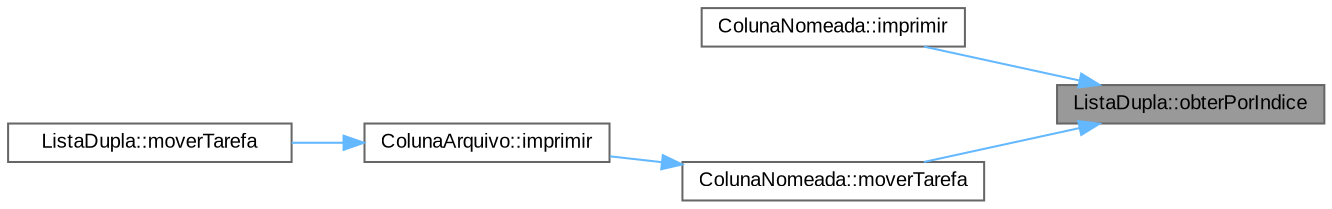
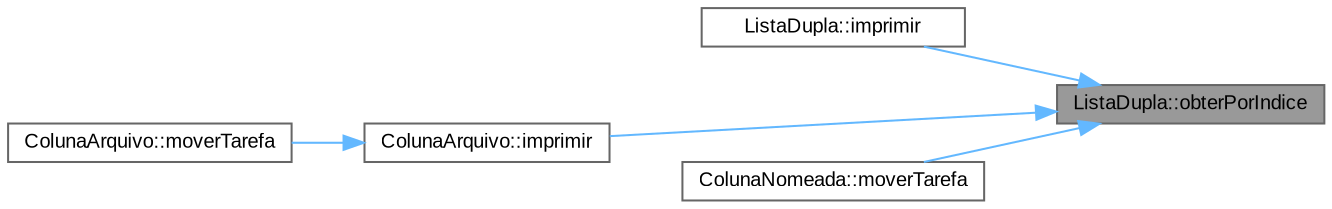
node "ColunaNomeada::imprimir": label "ColunaNomeada::imprimir" -> "ListaDupla::imprimir"
node "ListaDupla::moverTarefa": label "ListaDupla::moverTarefa" -> "ColunaArquivo::moverTarefa"
edge "ColunaArquivo::imprimir" -> "ColunaNomeada::moverTarefa": now "ColunaArquivo::imprimir" -> "ListaDupla::obterPorIndice"
